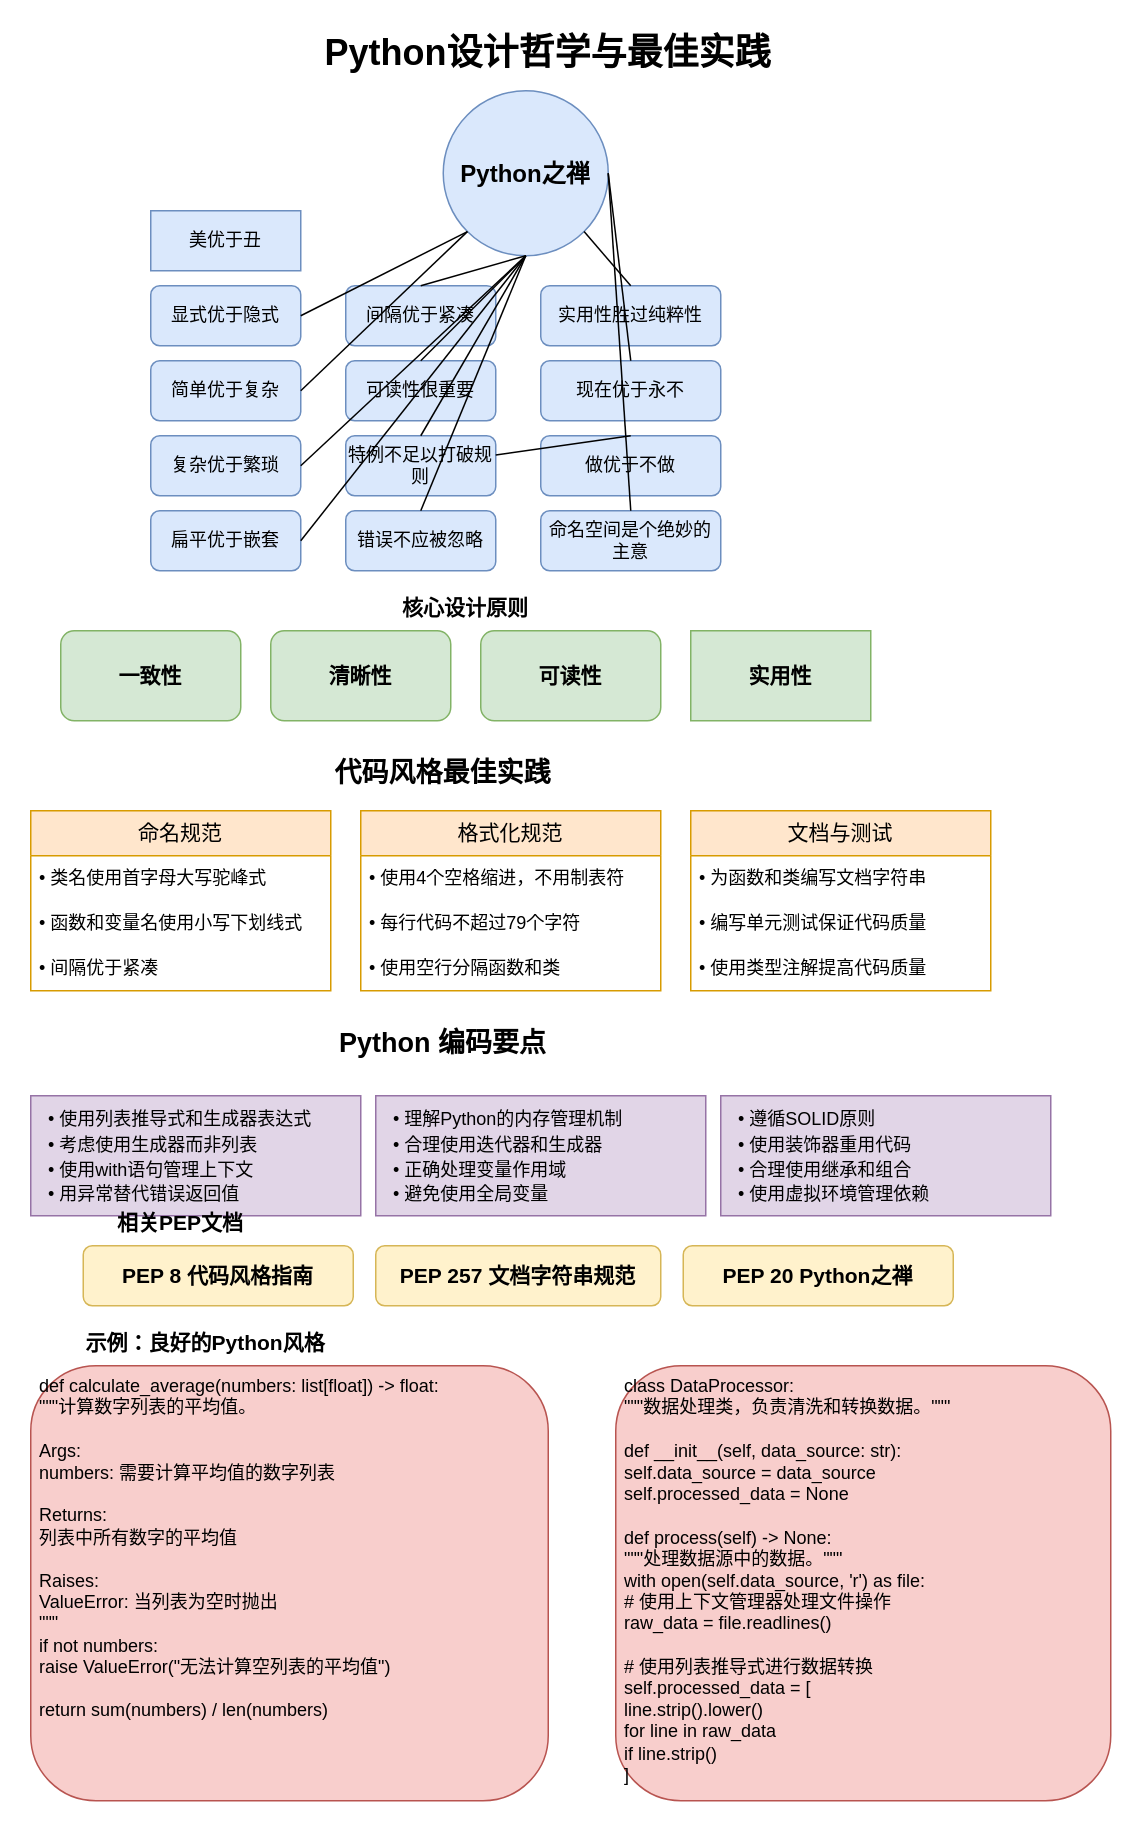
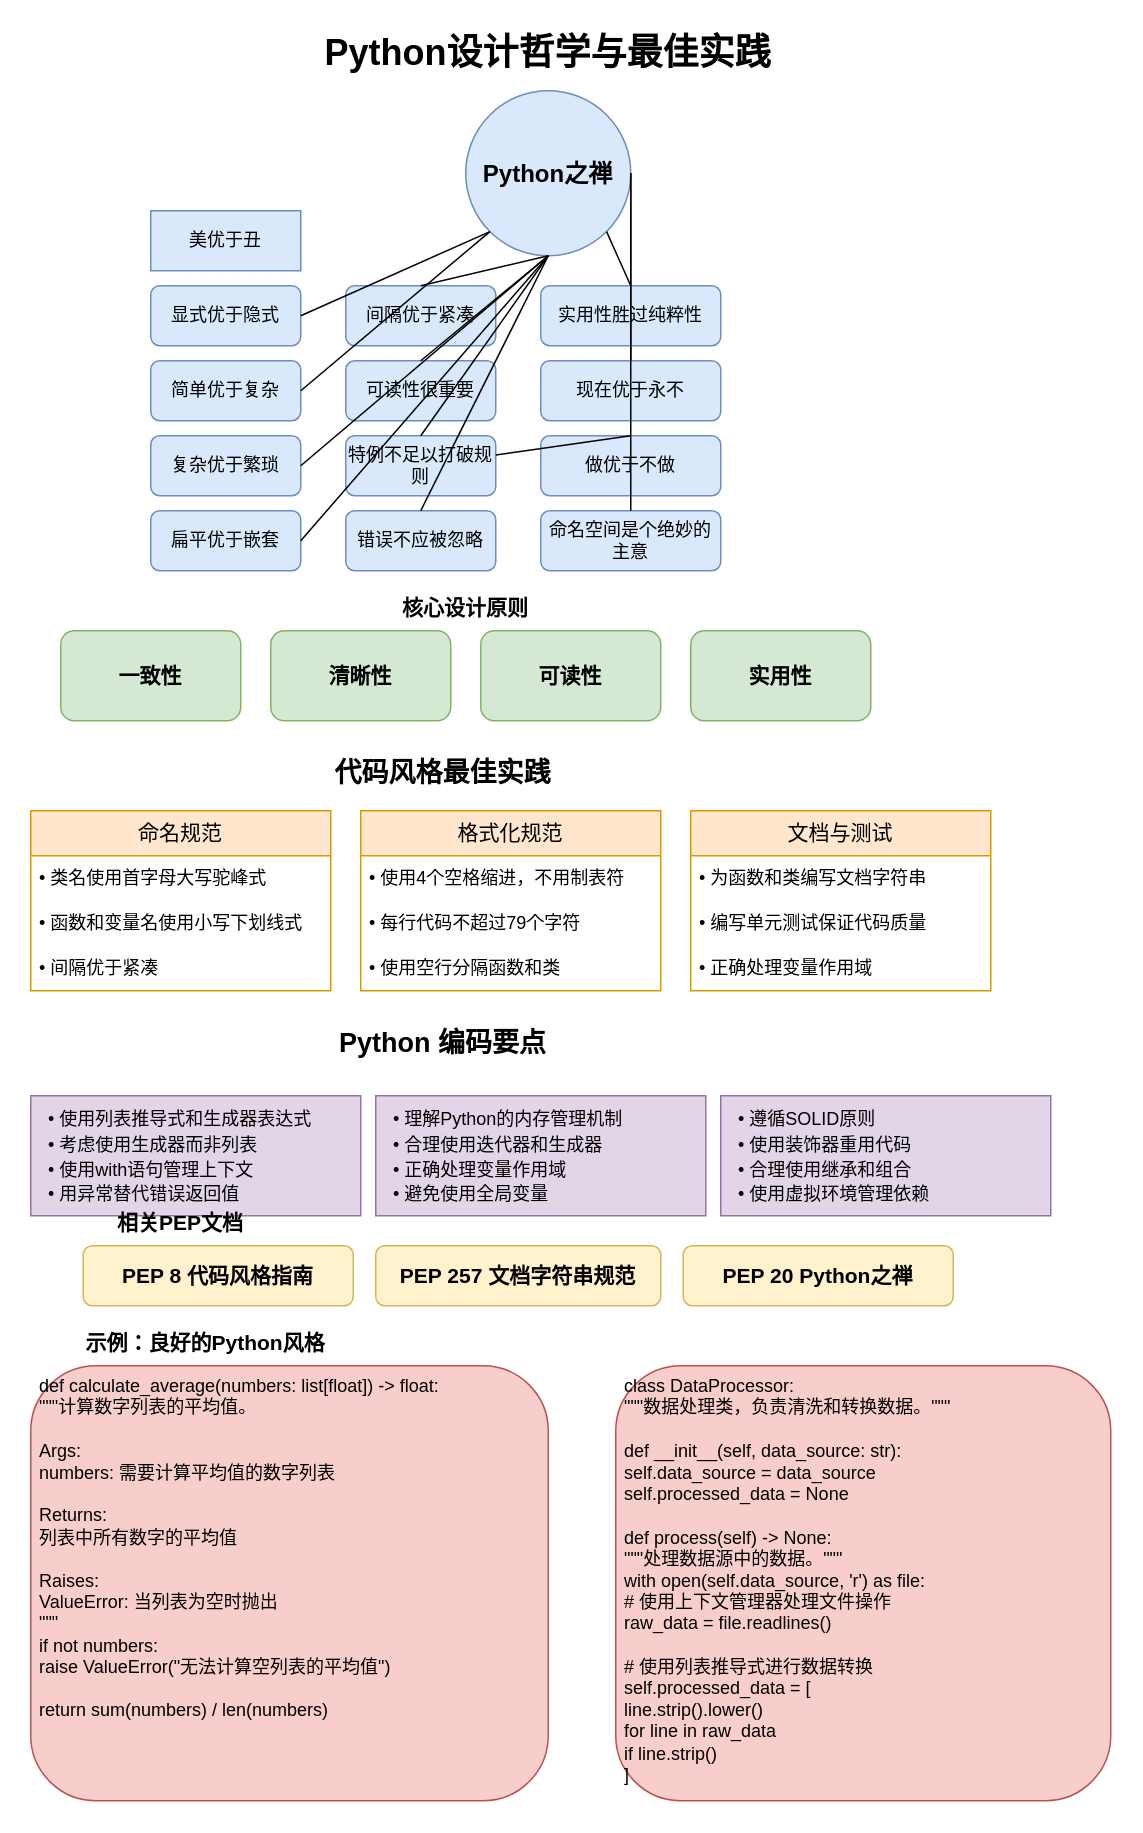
node "Python之禅": moved (526, 173) -> (548, 173)
node "实用性": shape rectangle -> rounded rectangle
node "• 使用类型注解提高代码质量": label "• 使用类型注解提高代码质量" -> "• 正确处理变量作用域"
